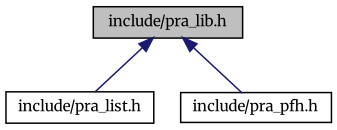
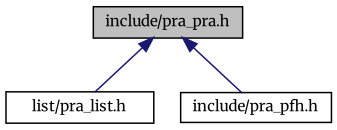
node "include/pra_lib.h": label "include/pra_lib.h" -> "include/pra_pra.h"
node "include/pra_list.h": label "include/pra_list.h" -> "list/pra_list.h"
